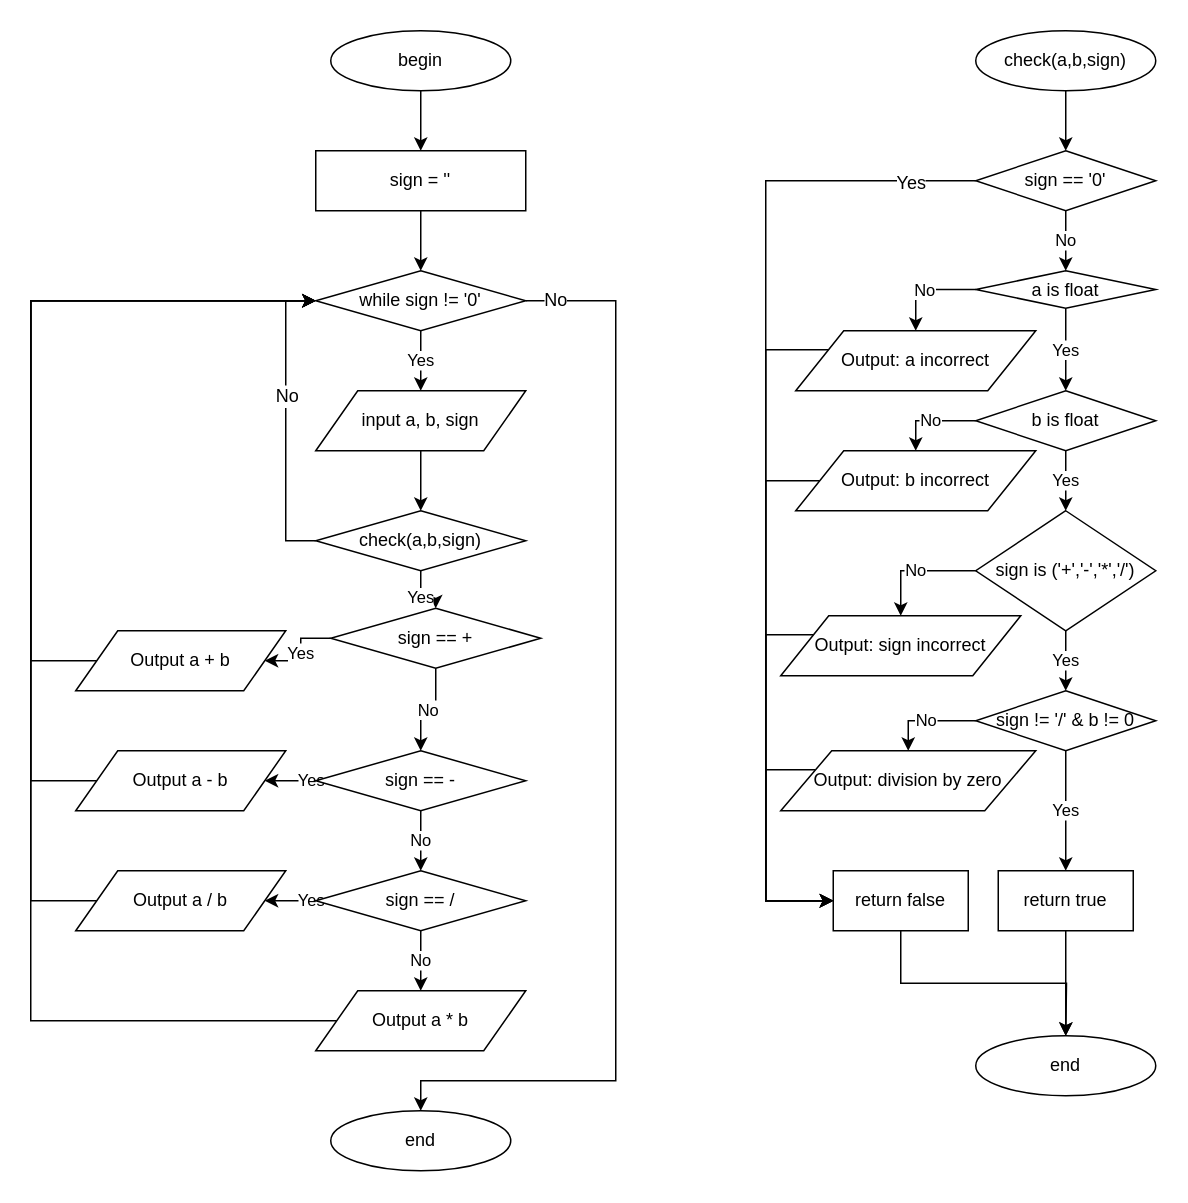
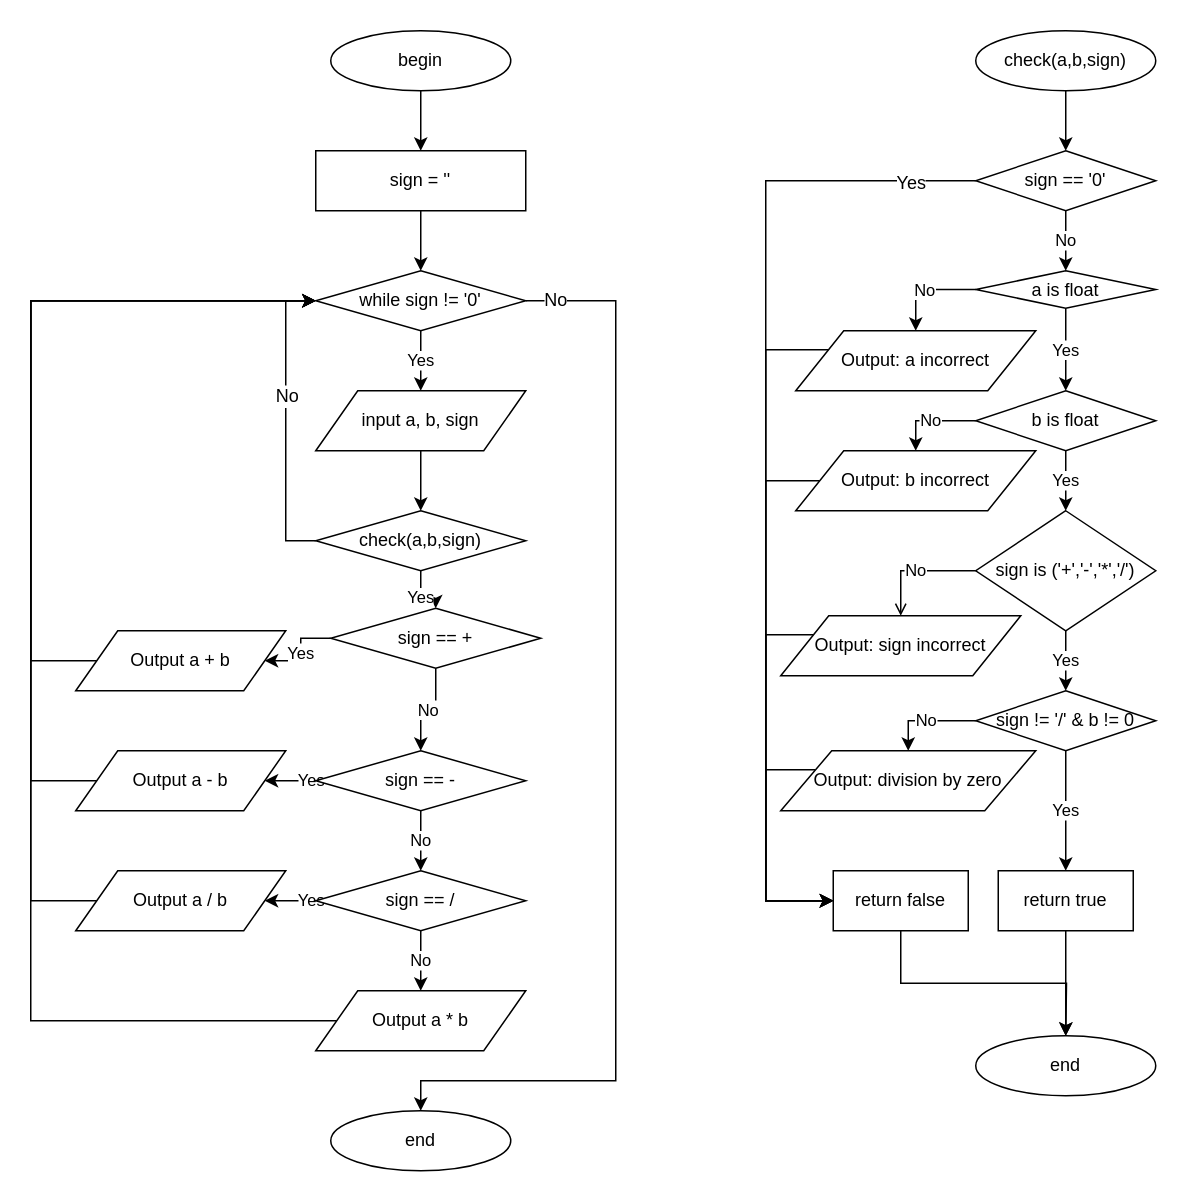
edge "sign is ('+','-','*','/')" -> "Output: sign incorrect": arrowhead classic -> open
